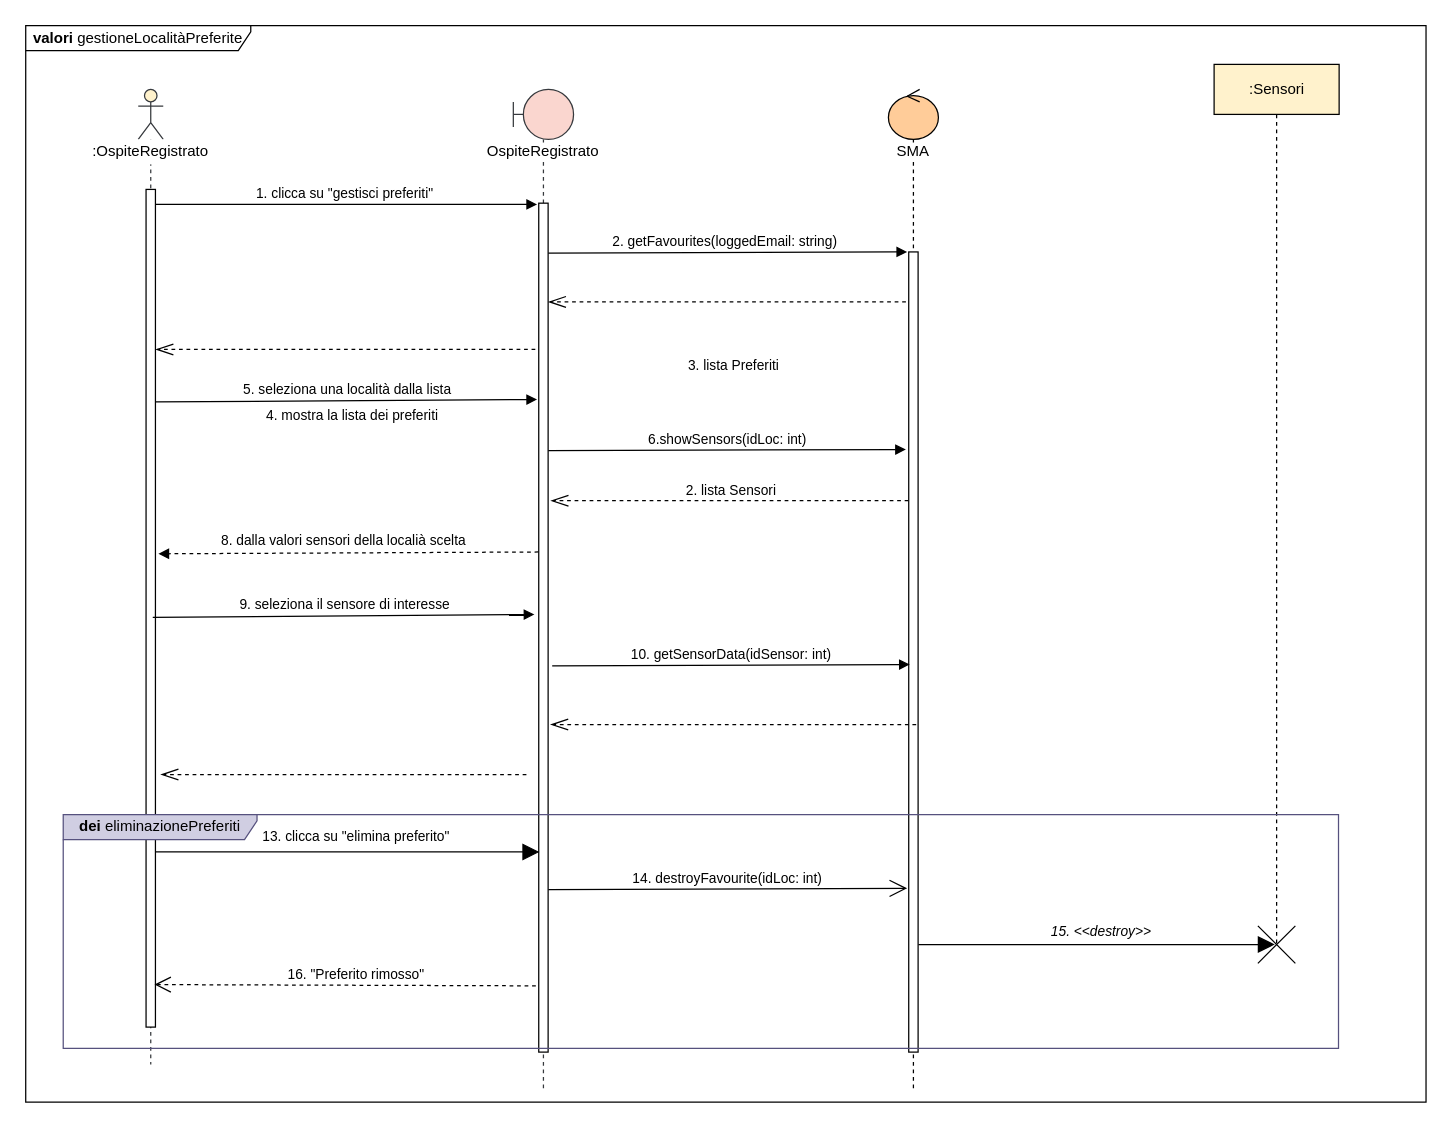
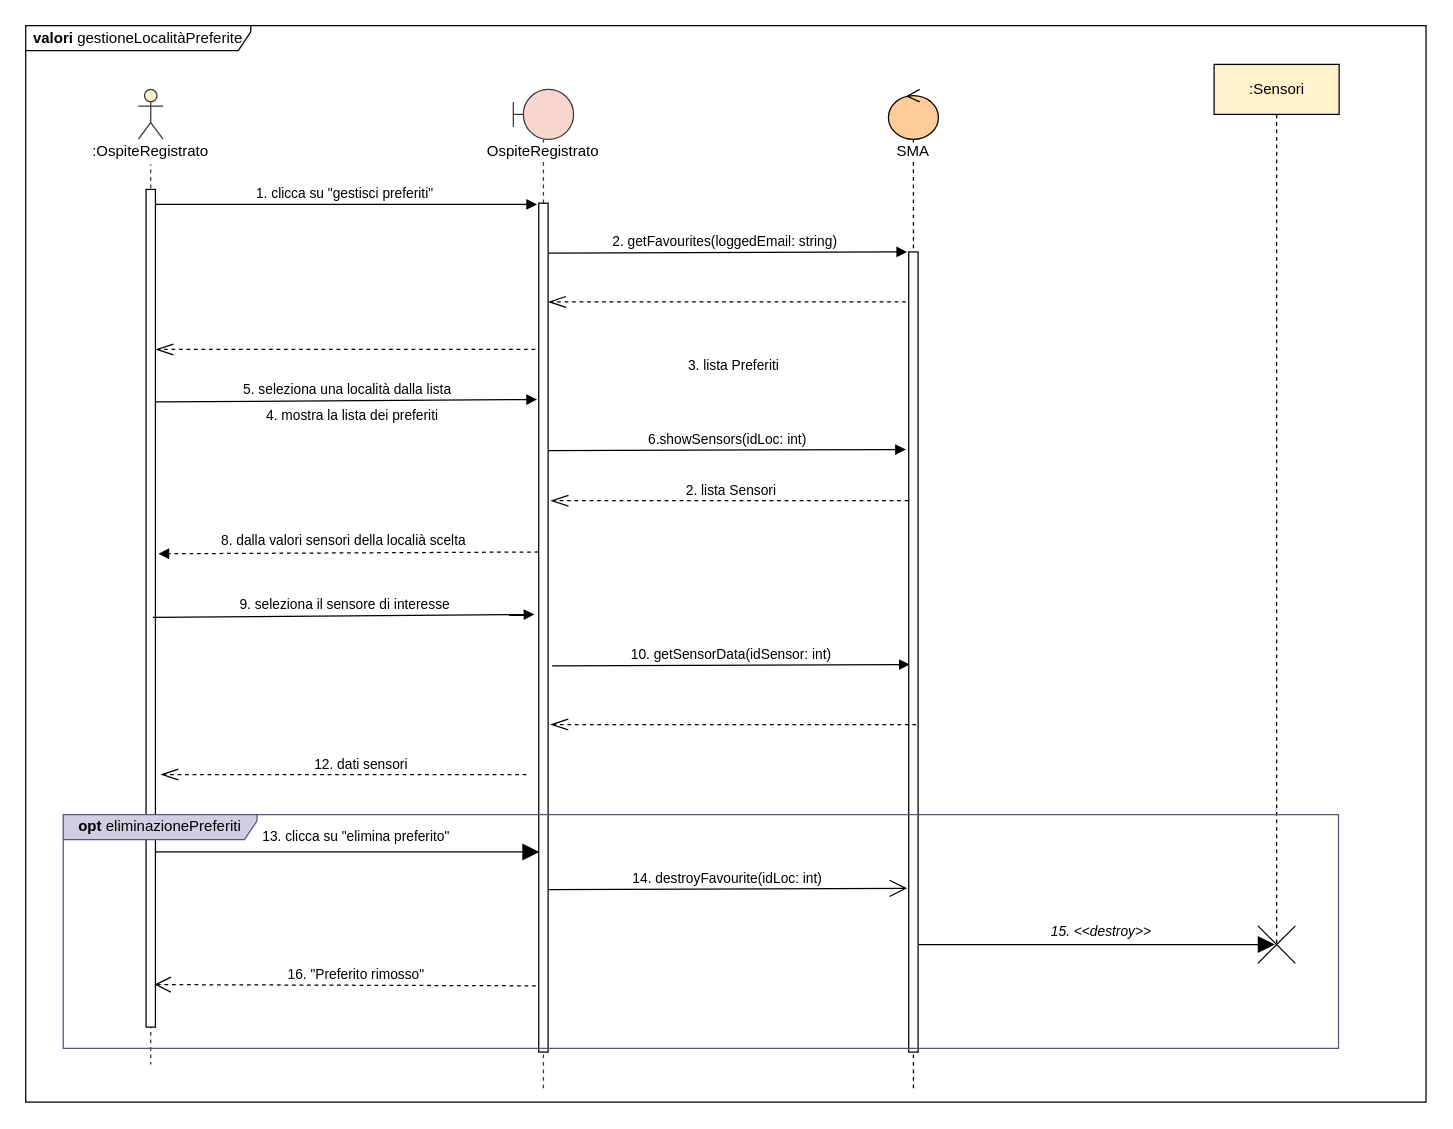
node "12. dati sensori": added
node "dei eliminazionePreferiti": label "dei eliminazionePreferiti" -> "opt eliminazionePreferiti"
